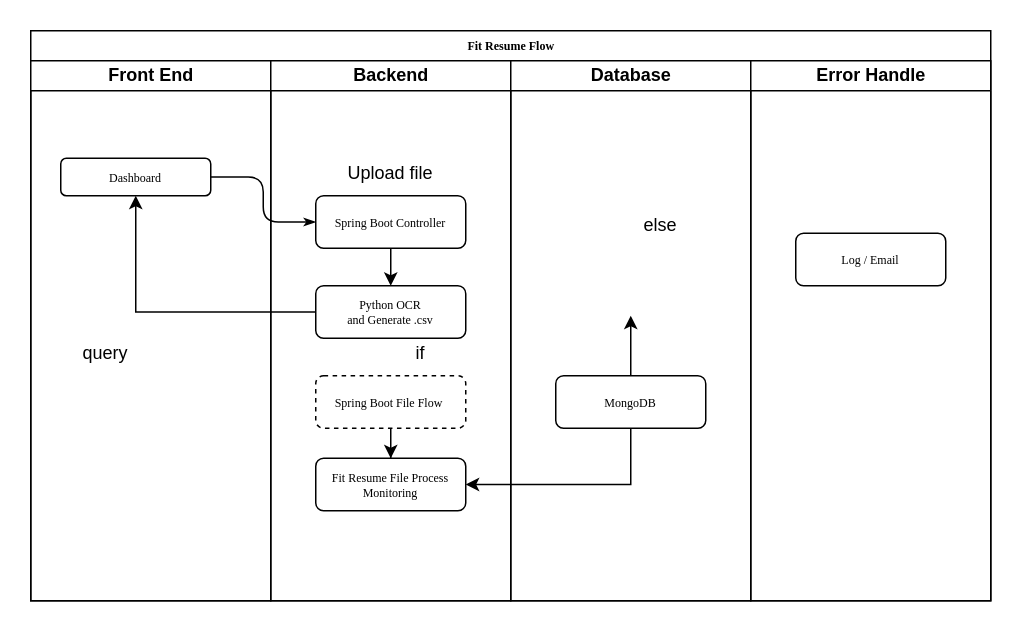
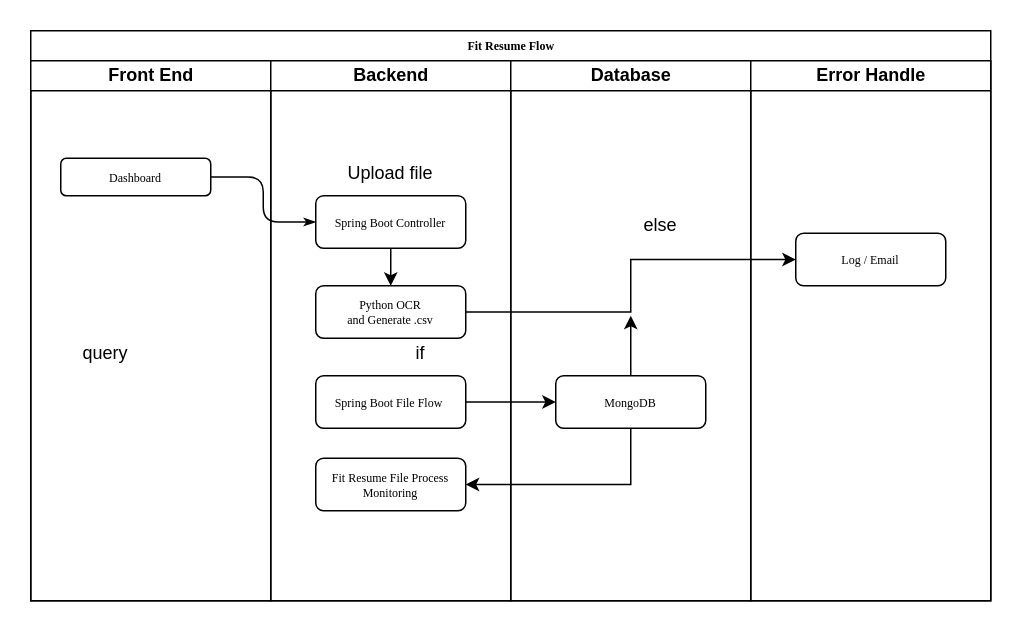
edge "Python OCR and Generate .csv" -> "Dashboard": now "Python OCR and Generate .csv" -> "Log / Email"
node "Spring Boot File Flow": style dashed -> solid
edge "Spring Boot File Flow" -> "Fit Resume File Process Monitoring": now "Spring Boot File Flow" -> "MongoDB"
